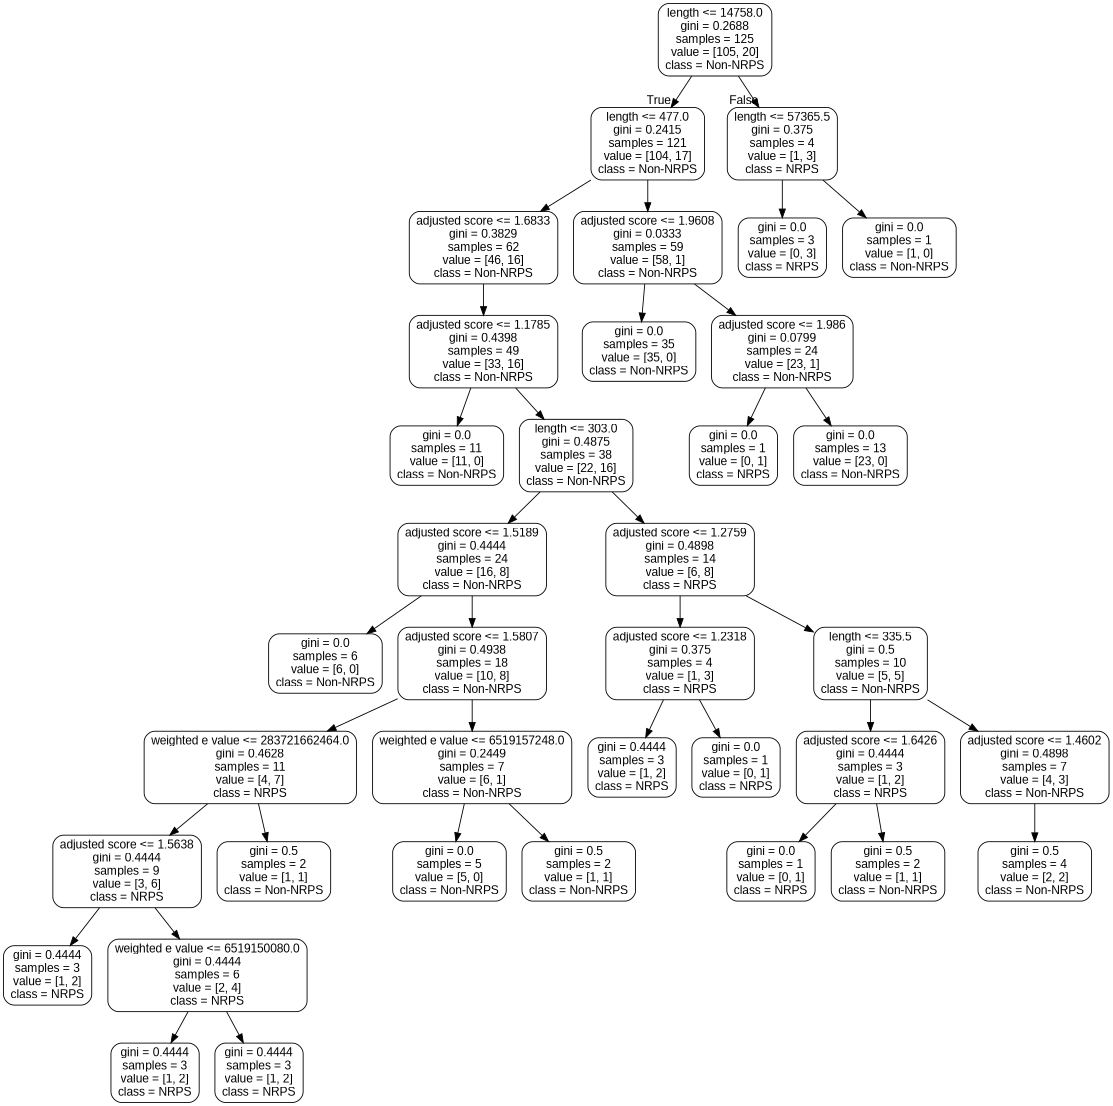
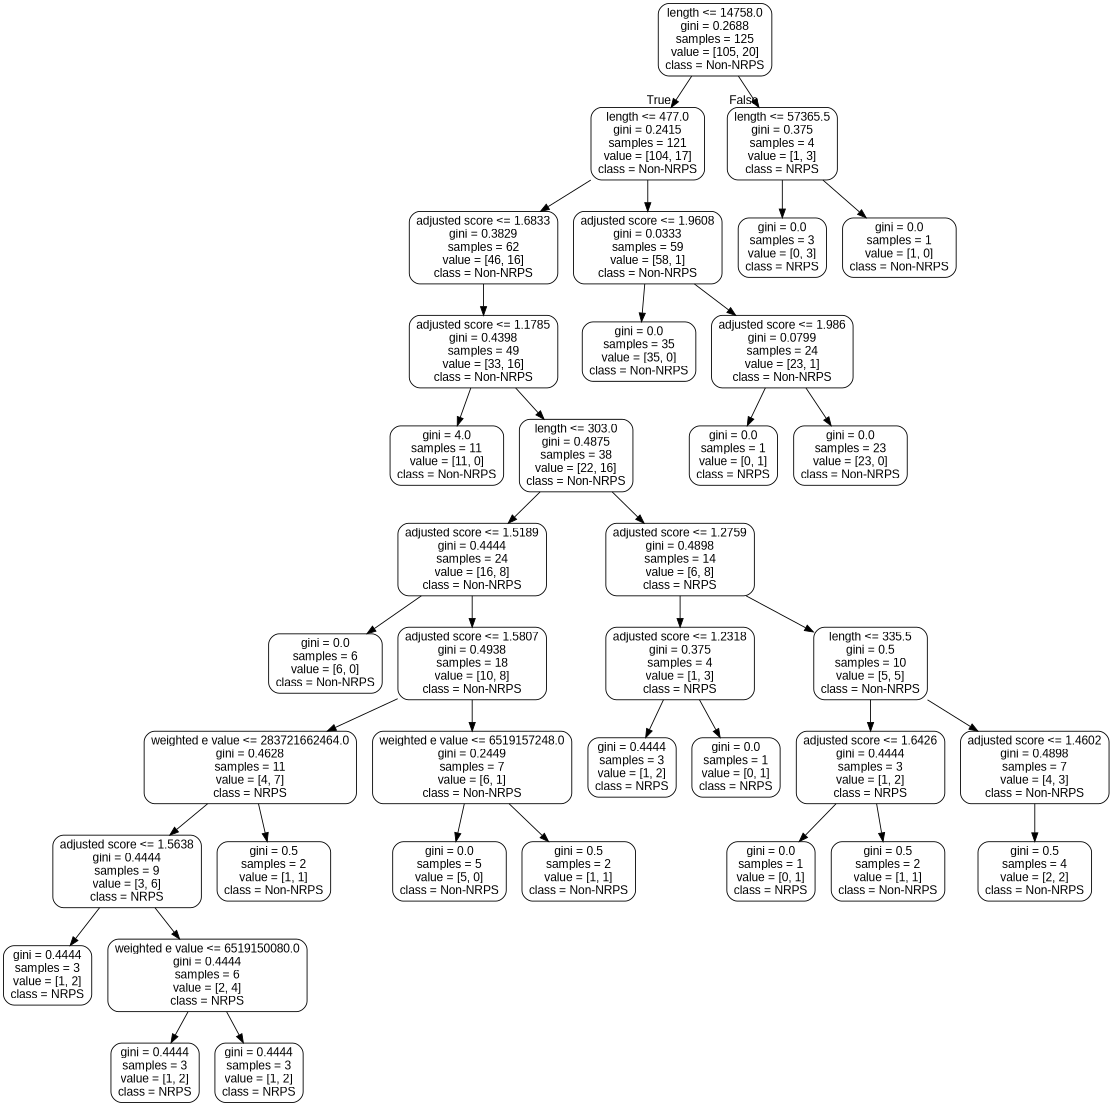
node "gini = 0.0 samples = 11 value = [11, 0] class = Non-NRPS": label "gini = 0.0 samples = 11 value = [11, 0] class = Non-NRPS" -> "gini = 4.0 samples = 11 value = [11, 0] class = Non-NRPS"
node "gini = 0.0 samples = 13 value = [23, 0] class = Non-NRPS": label "gini = 0.0 samples = 13 value = [23, 0] class = Non-NRPS" -> "gini = 0.0 samples = 23 value = [23, 0] class = Non-NRPS"
